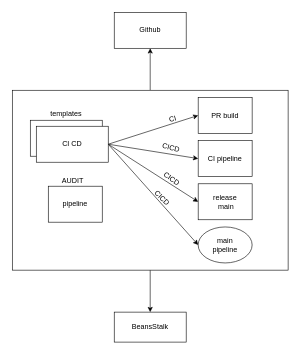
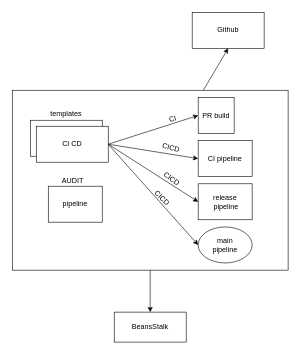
node "Github": moved (150, 30) -> (228, 30)
node "PR build": size 54x36 -> 36x36
node "release main": label "release main" -> "release pipeline"
